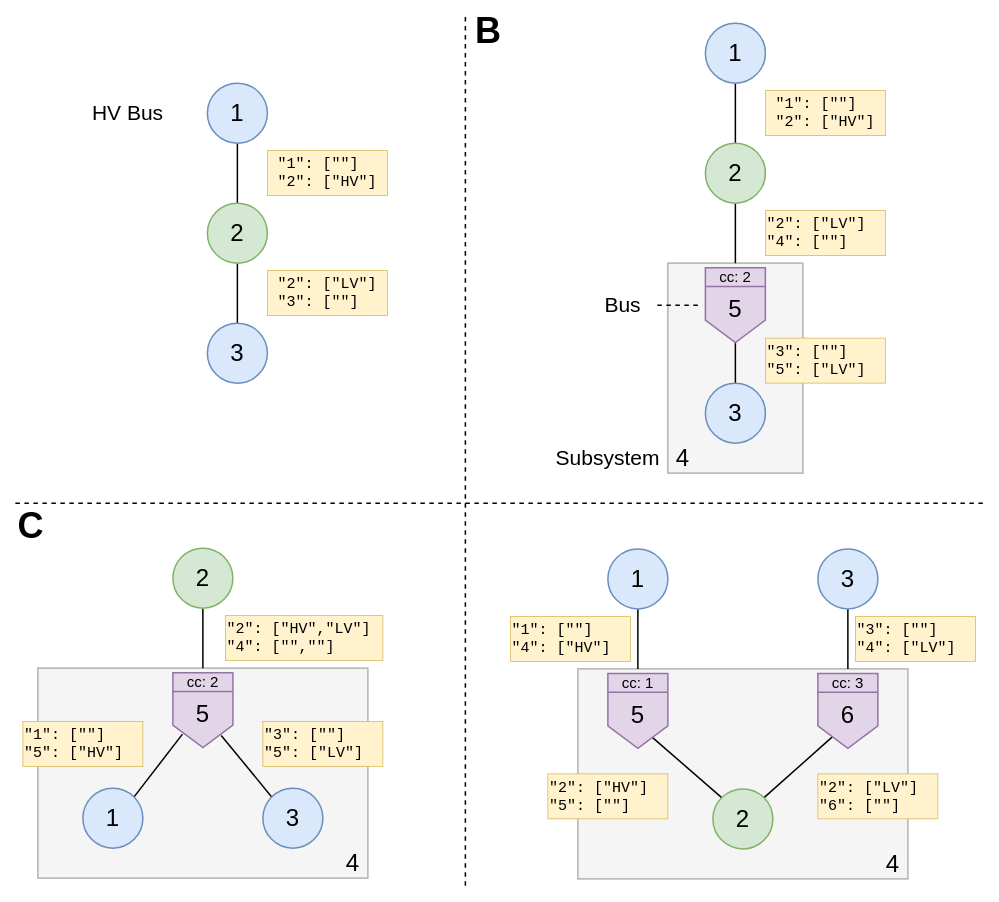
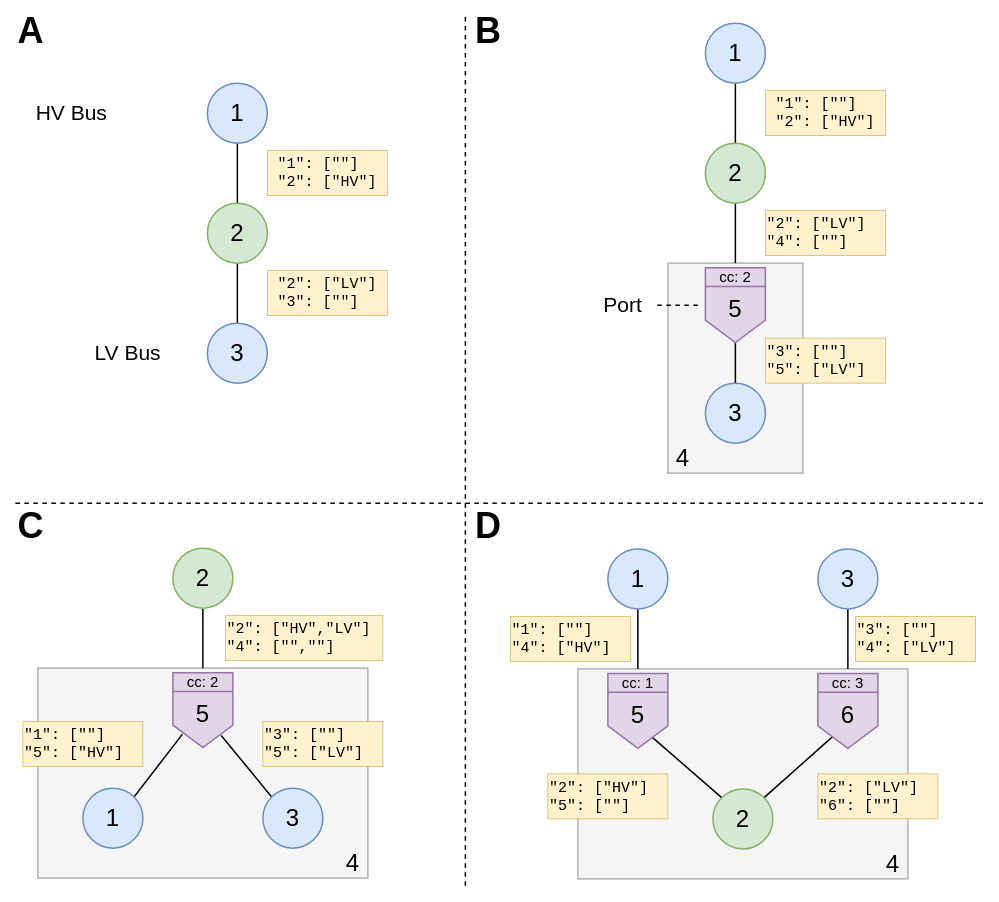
node "A": added
node "HV Bus": moved (128, 113) -> (72, 113)
node "Bus": label "Bus" -> "Port"
node "LV Bus": added
node "Subsystem": removed
node "D": added
